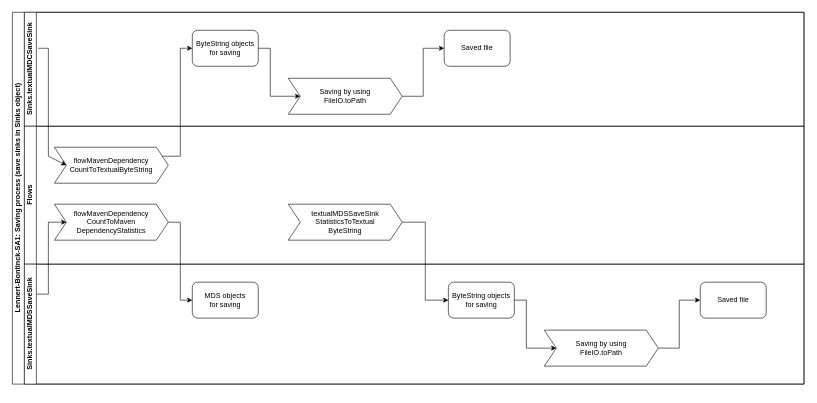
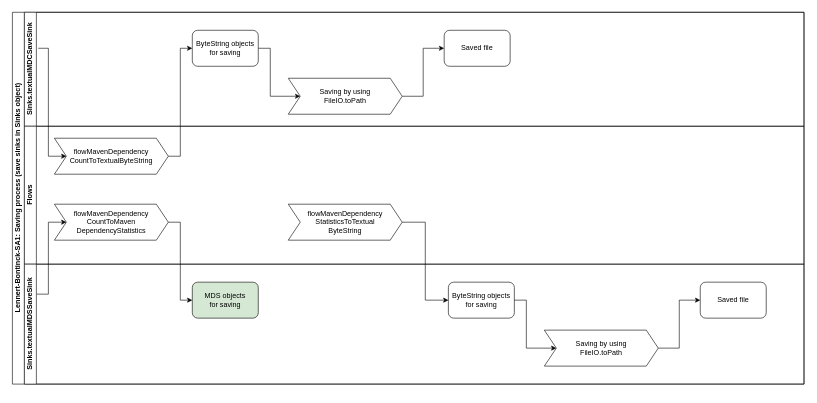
node "flowMavenDependency CountToTextualByteString": moved (111, 165) -> (111, 156)
node "textualMDSSaveSink StatisticsToTextual ByteString": label "textualMDSSaveSink StatisticsToTextual ByteString" -> "flowMavenDependency StatisticsToTextual ByteString"
node "MDS objects for saving": fillcolor #ffffff -> #d5e8d4
